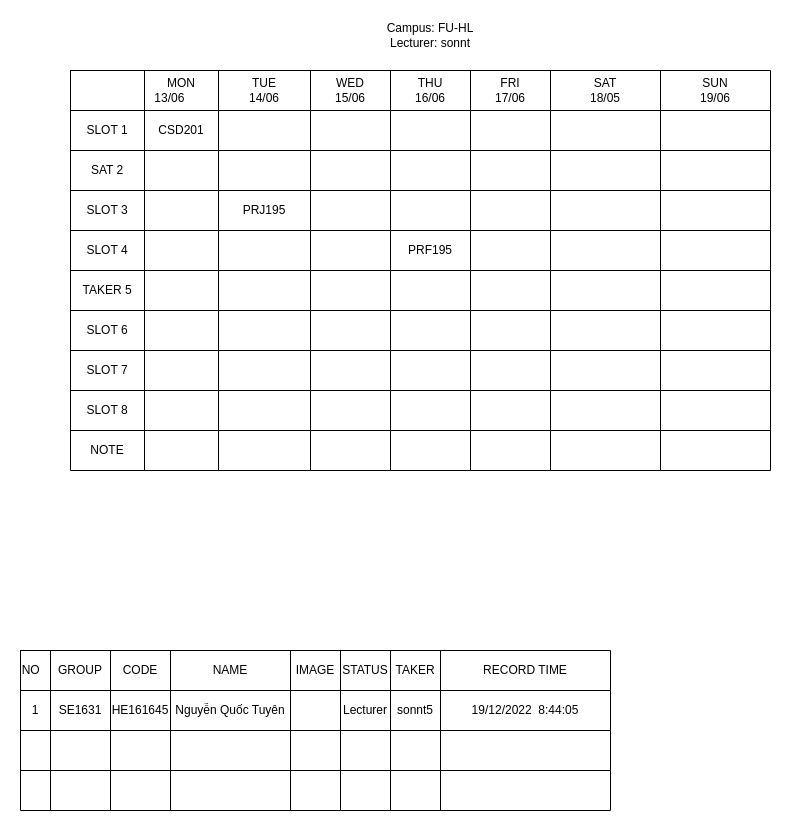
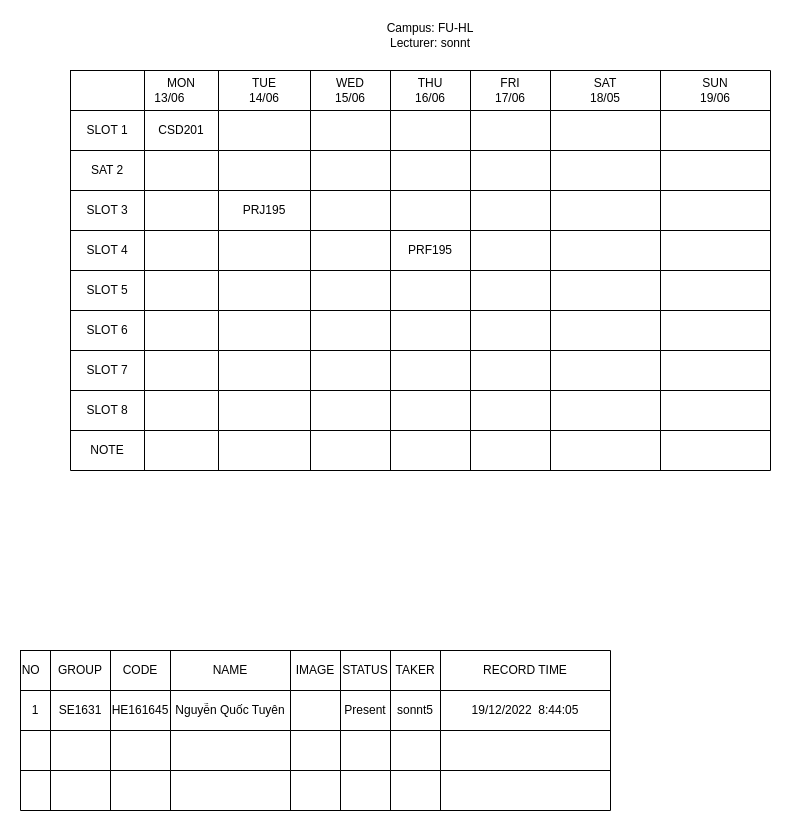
node "TAKER 5": label "TAKER 5" -> "SLOT 5"
node "Lecturer": label "Lecturer" -> "Present"
